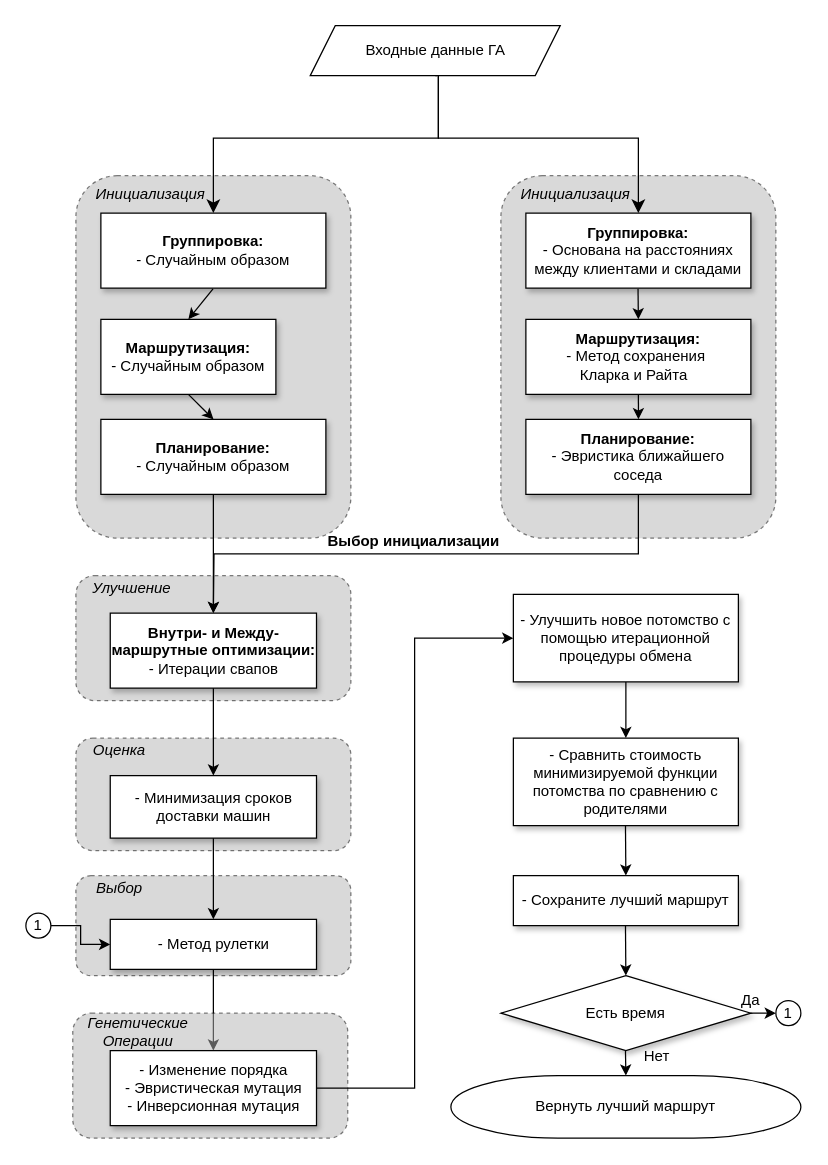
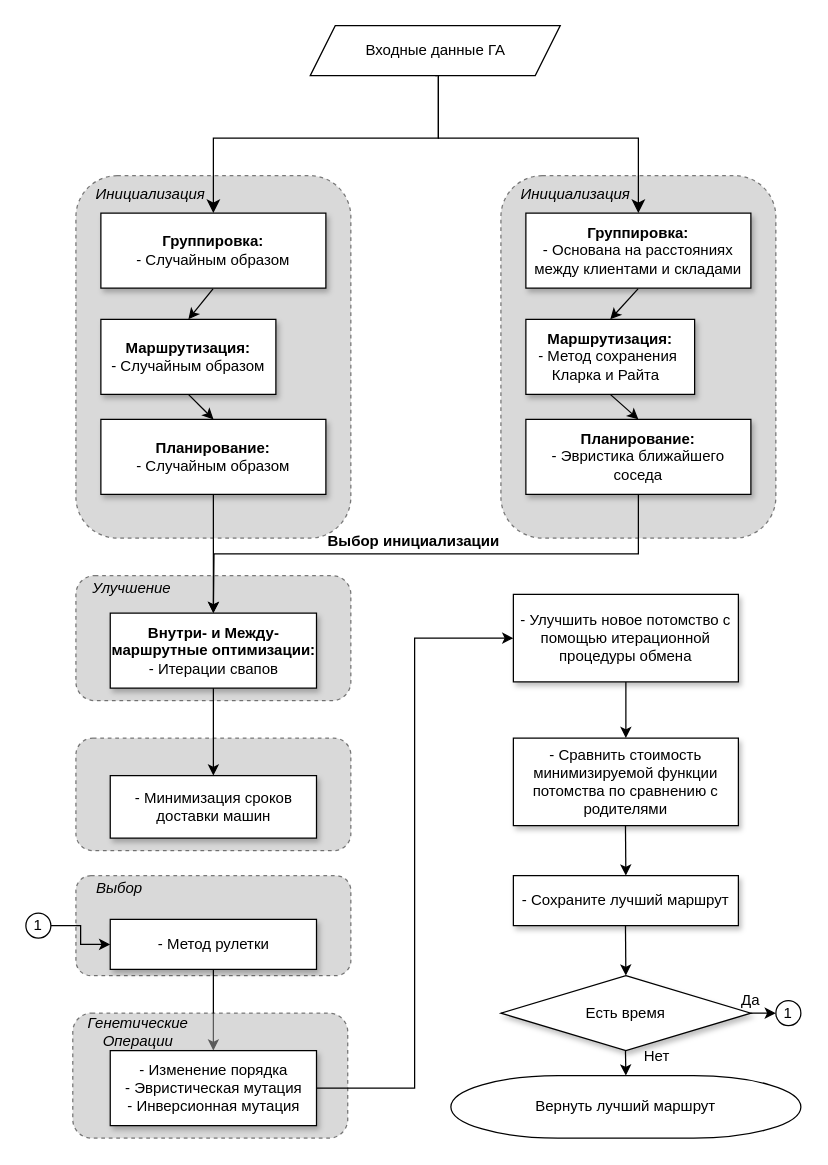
node "Маршрутизация: - Метод сохранения Кларка и Райта": size 225x75 -> 169x75
node "Оценка": removed
edge "- Минимизация сроков доставки машин" -> "- Метод рулетки": removed
